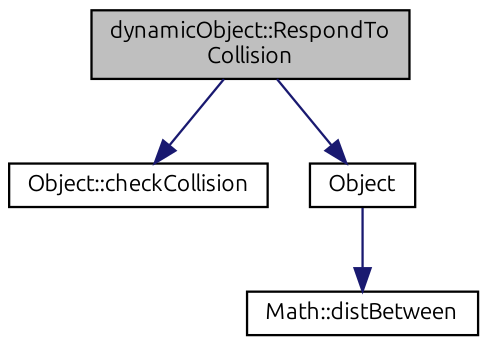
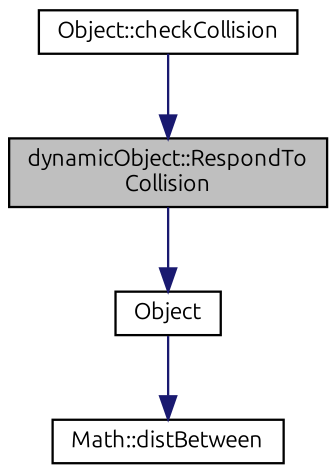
edge "dynamicObject::RespondTo Collision" -> "Object::checkCollision": reversed
